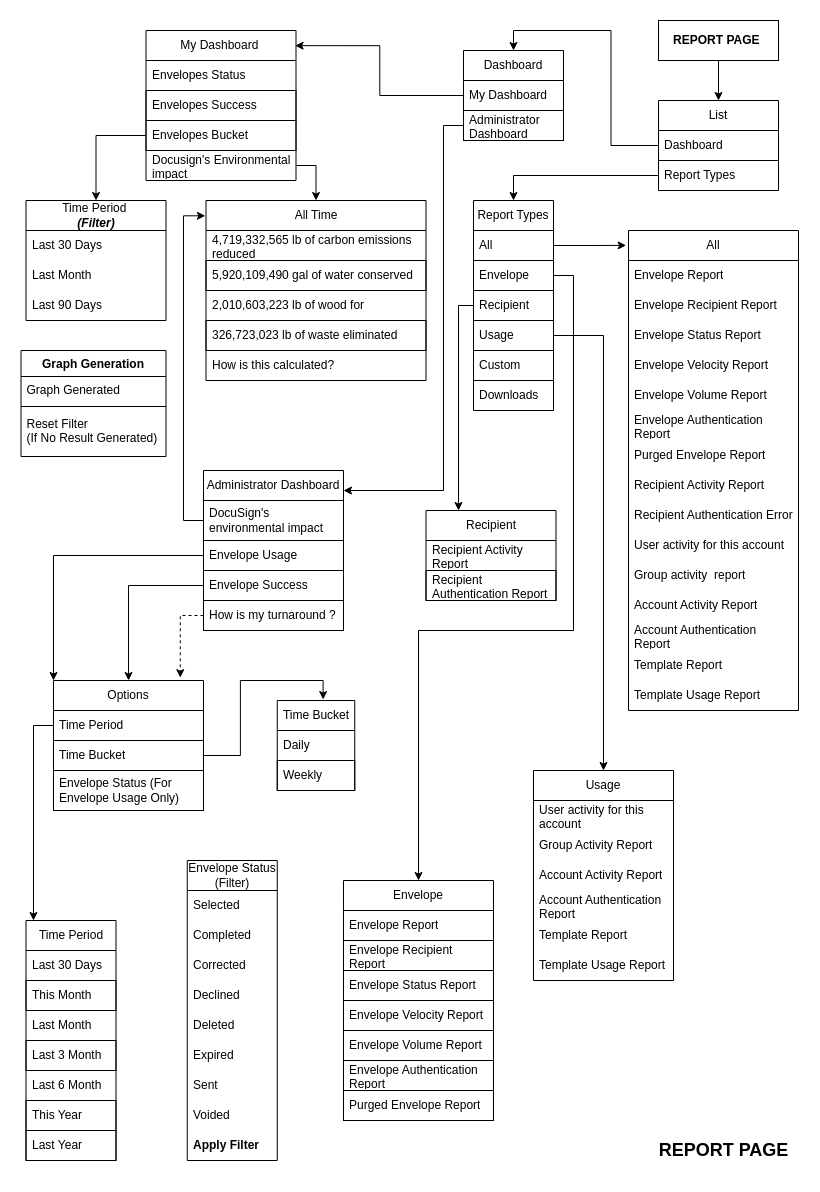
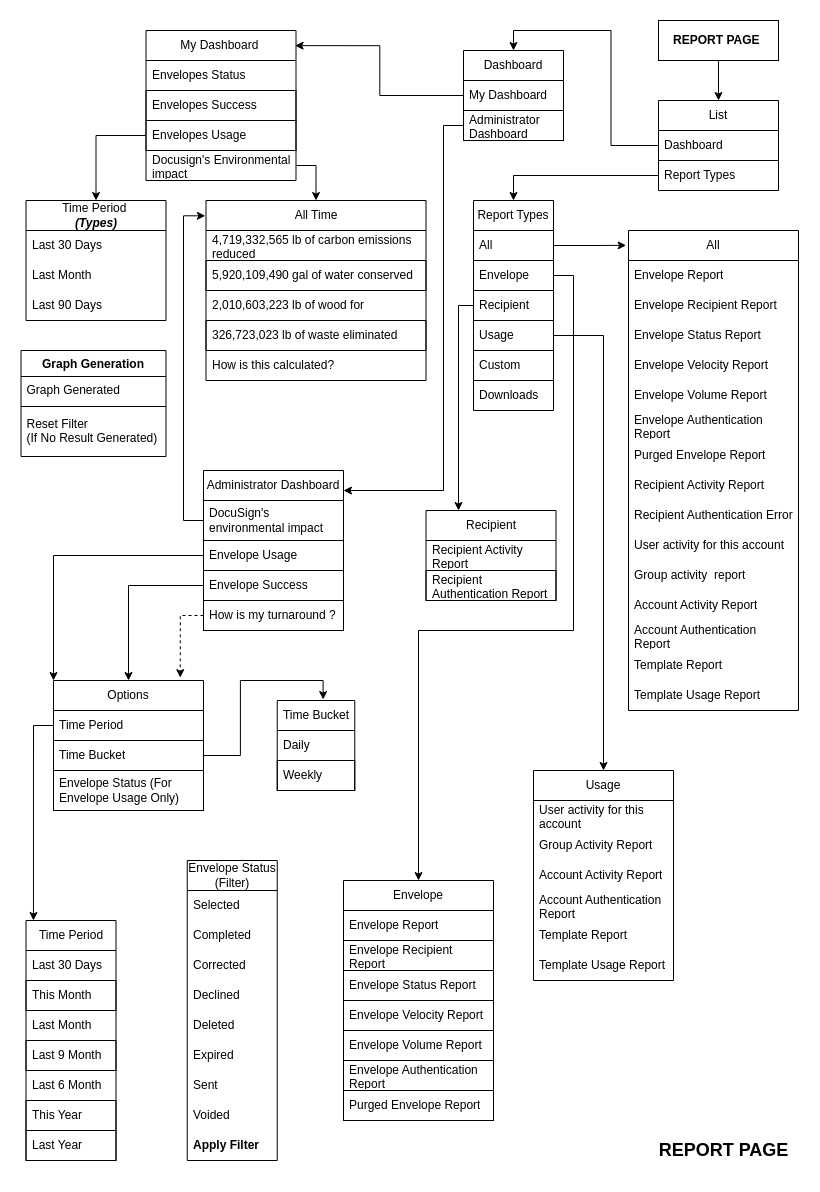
node "Envelopes Bucket": label "Envelopes Bucket" -> "Envelopes Usage"
node "Time Period (Filter)": label "Time Period (Filter)" -> "Time Period (Types)"
node "Last 3 Month": label "Last 3 Month" -> "Last 9 Month"
